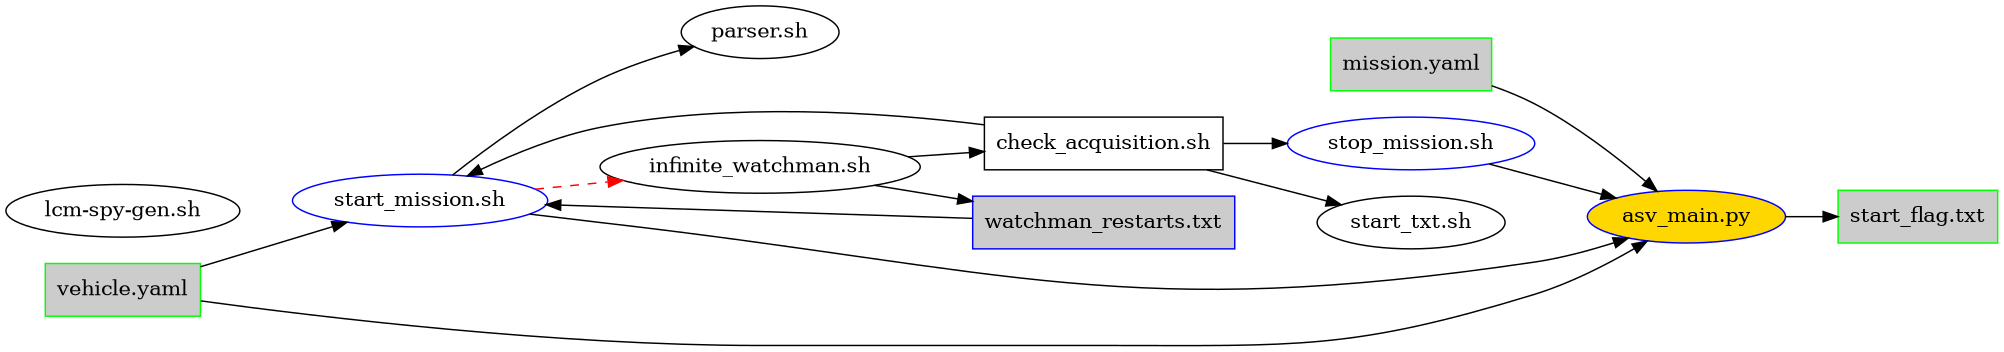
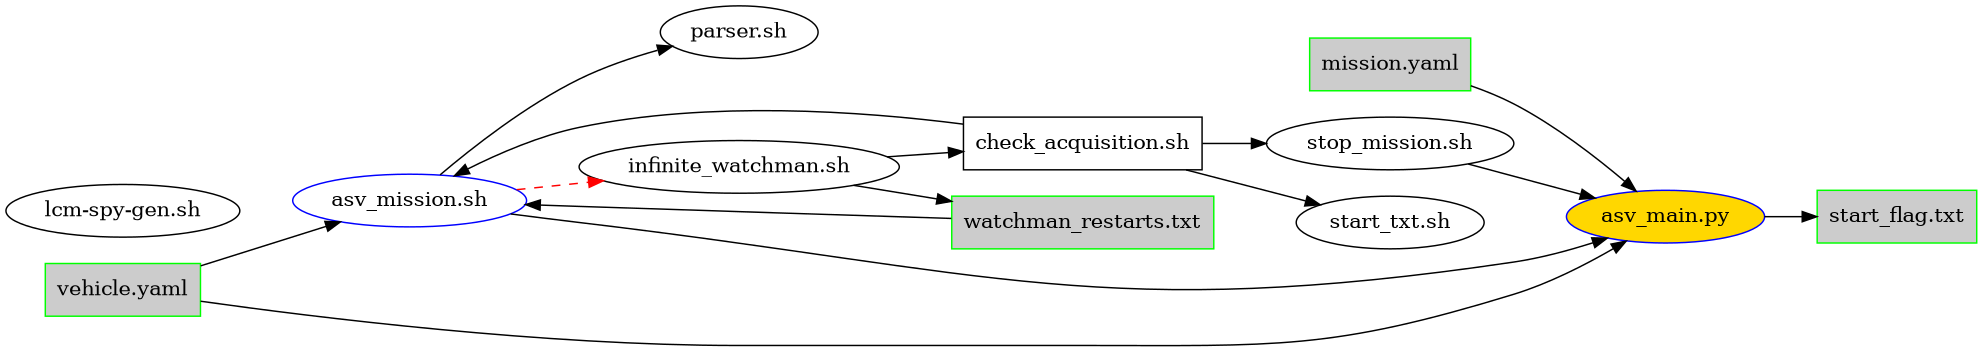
node "stop_mission.sh": color blue -> black
node "start_mission.sh": label "start_mission.sh" -> "asv_mission.sh"
node "watchman_restarts.txt": color blue -> green
